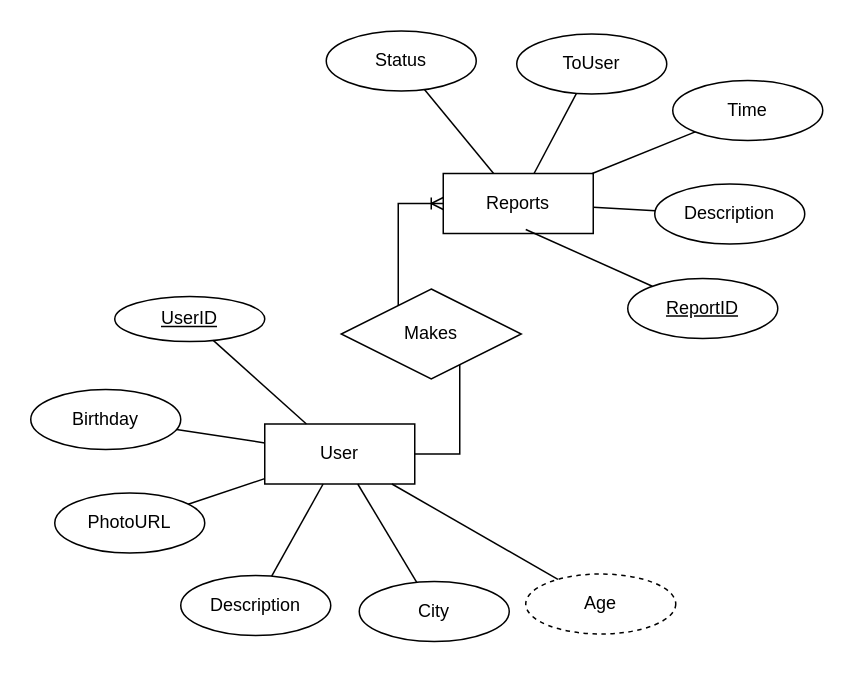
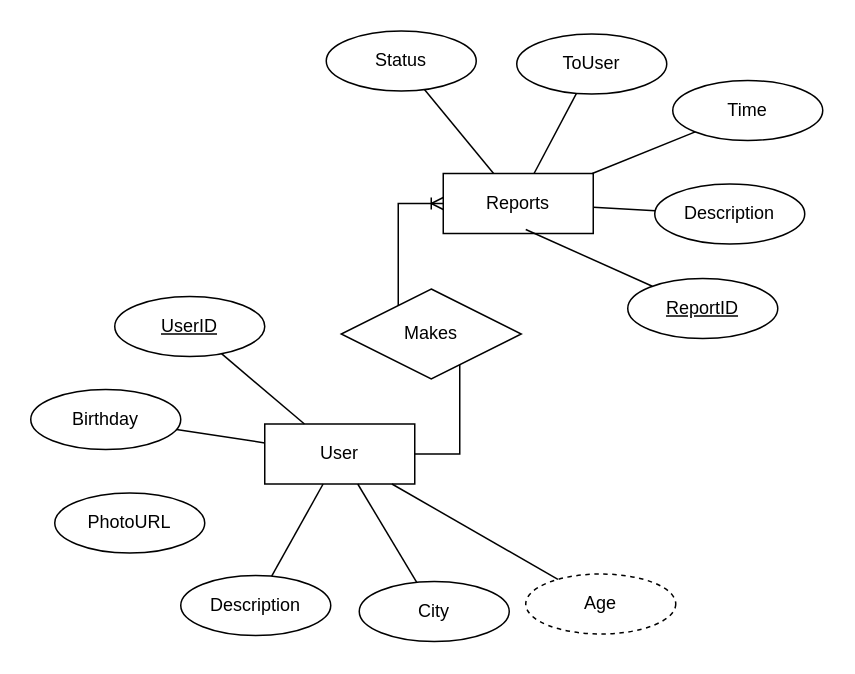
node "UserID": size 150x45 -> 150x60
edge "User" -- "PhotoURL": removed
